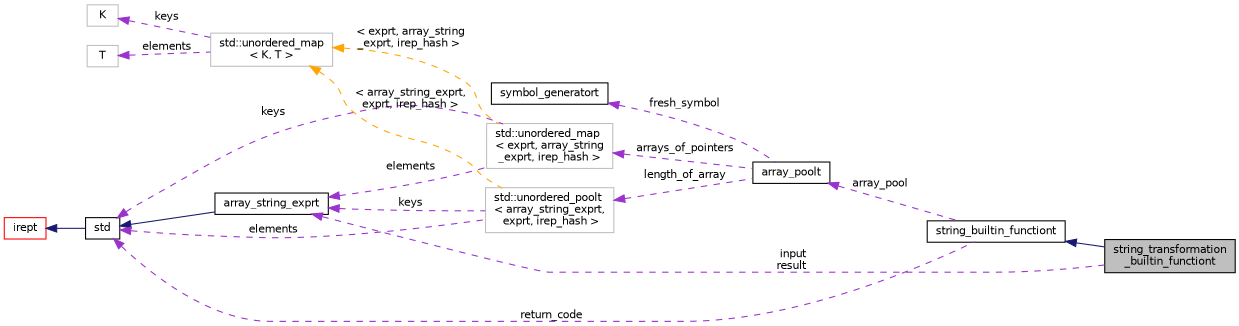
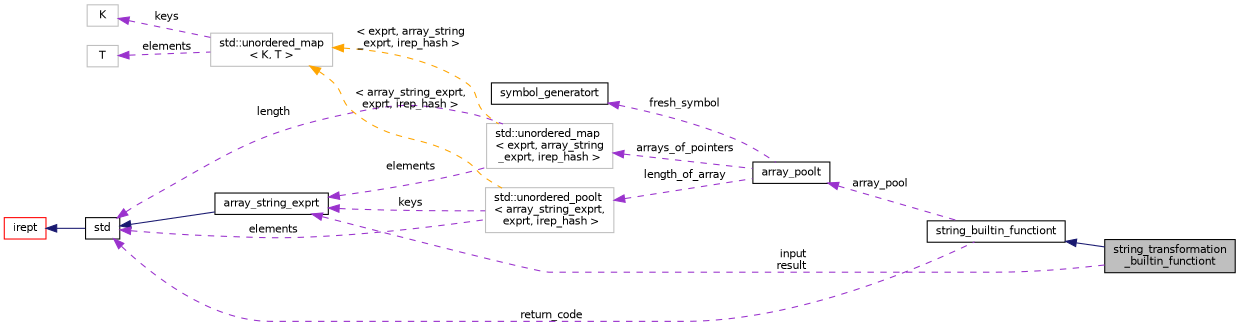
edge "std::unordered_map < exprt, array_string _exprt, irep_hash >" -> "std": label " keys" -> " length"
